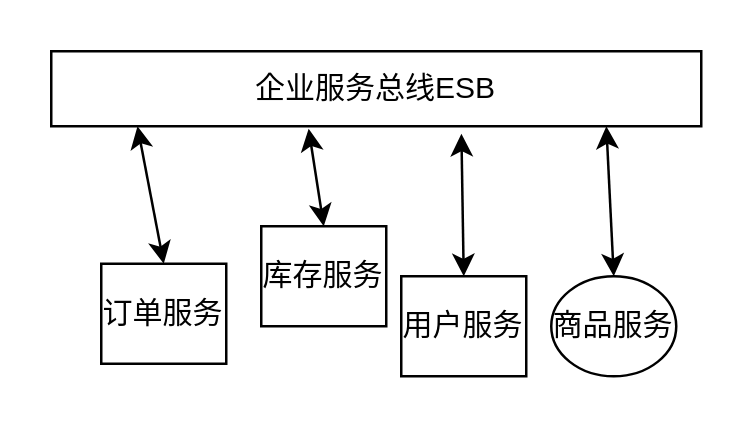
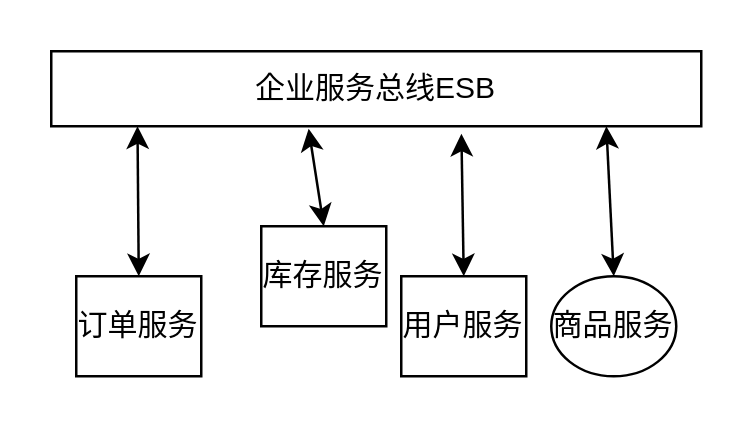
node "订单服务": moved (164, 314) -> (139, 326)
